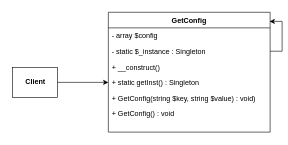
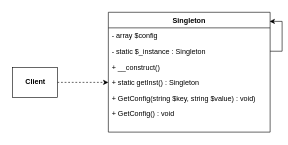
node "GetConfig": label "GetConfig" -> "Singleton"
edge "Client" -> "+ static getInst() : Singleton": style solid -> dashed
